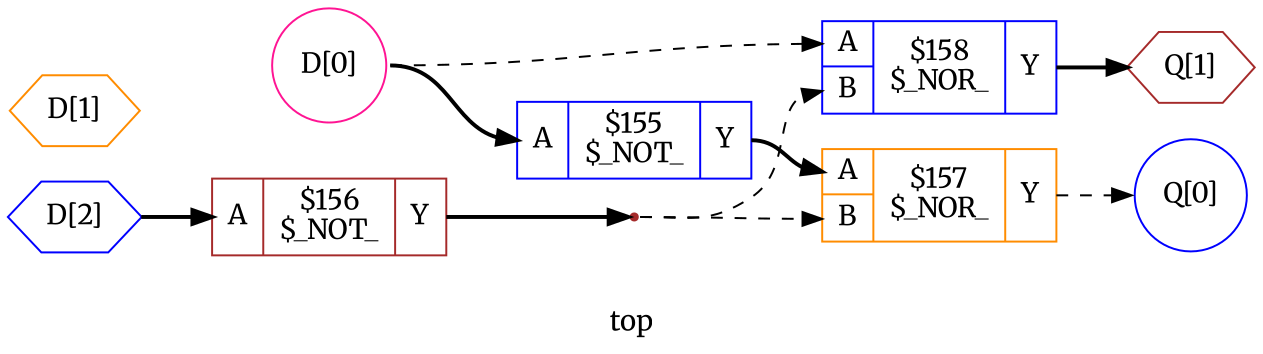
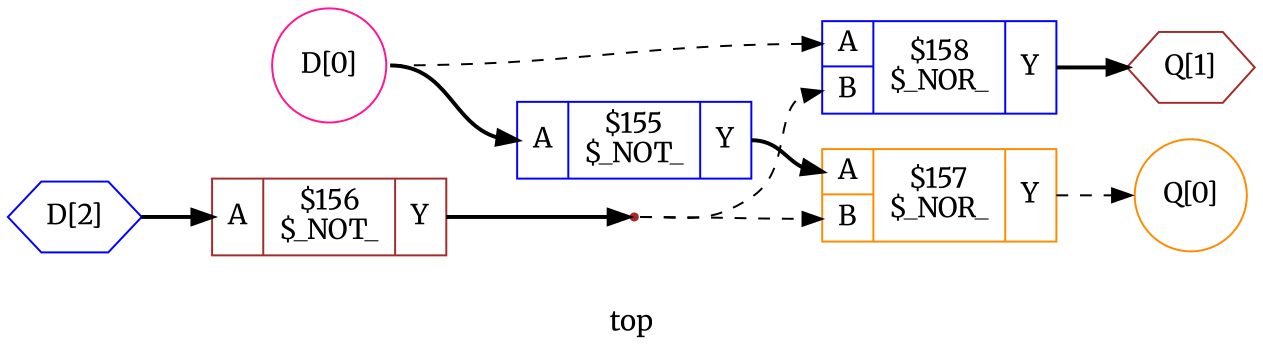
node "D[1]": removed
node "Q[0]": color blue -> darkorange
